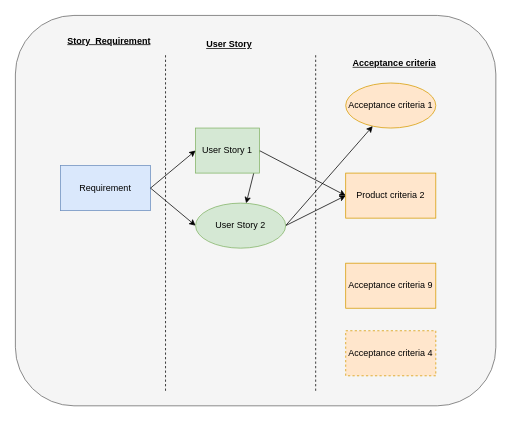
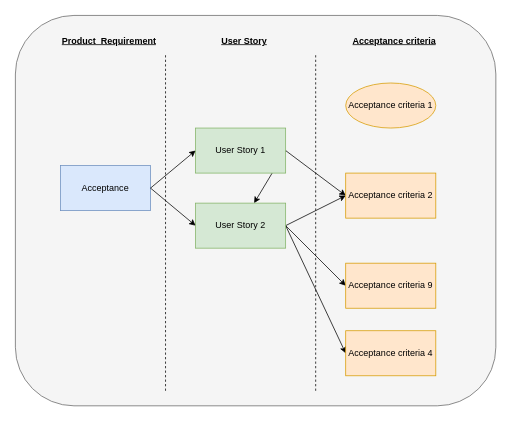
node "Story Requirement": label "Story Requirement" -> "Product Requirement"
node "User Story": moved (229, 45) -> (244, 41)
node "Acceptance criteria": moved (394, 63) -> (394, 41)
node "User Story 1": size 64x45 -> 90x45
edge "User Story 2" -> "Acceptance criteria 1": now "User Story 2" -> "Acceptance criteria 9"
node "Requirement": label "Requirement" -> "Acceptance"
node "Product criteria 2": label "Product criteria 2" -> "Acceptance criteria 2"
node "User Story 2": shape ellipse -> rectangle
edge "User Story 2" -> "Acceptance criteria 4": added
node "Acceptance criteria 4": style dashed -> solid
